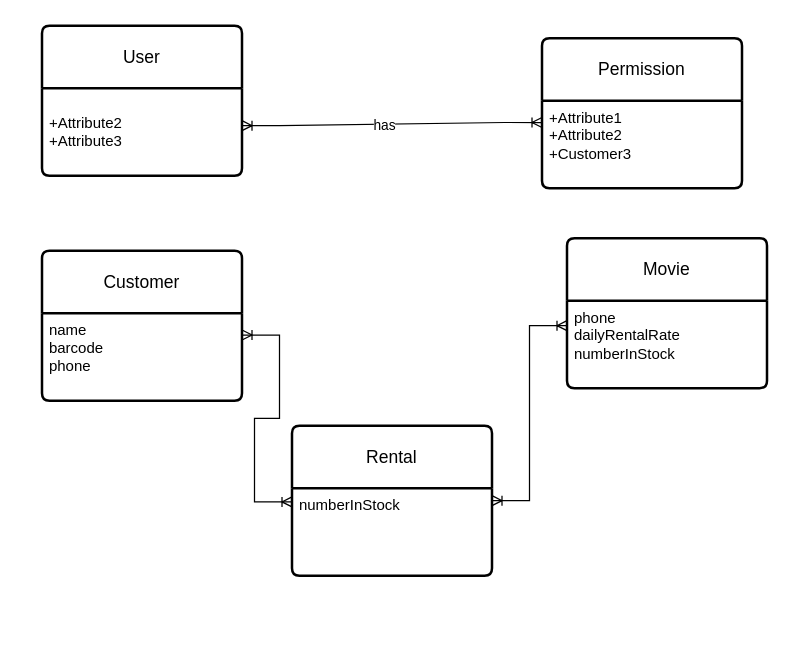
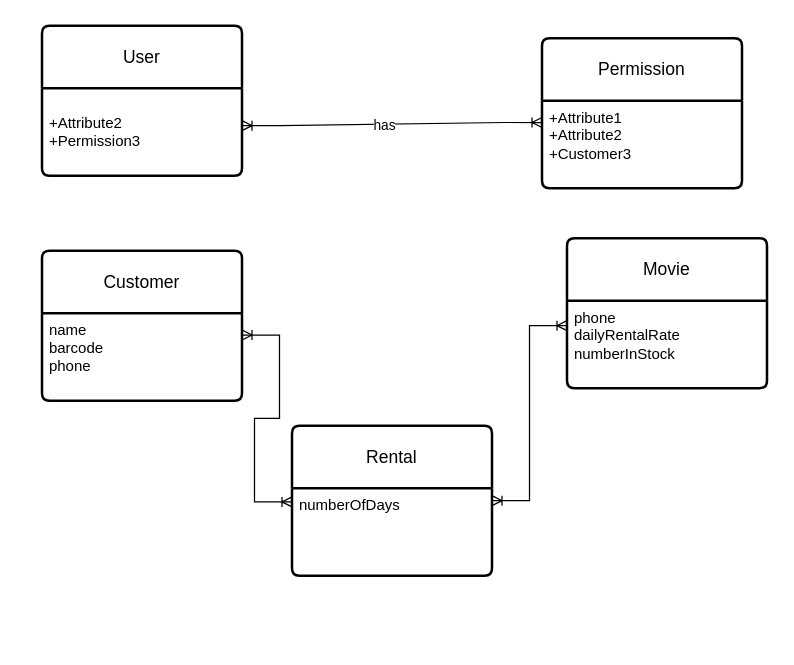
node "+Attribute2 +Attribute3": label "+Attribute2 +Attribute3" -> "+Attribute2 +Permission3"
node "numberInStock": label "numberInStock" -> "numberOfDays"
